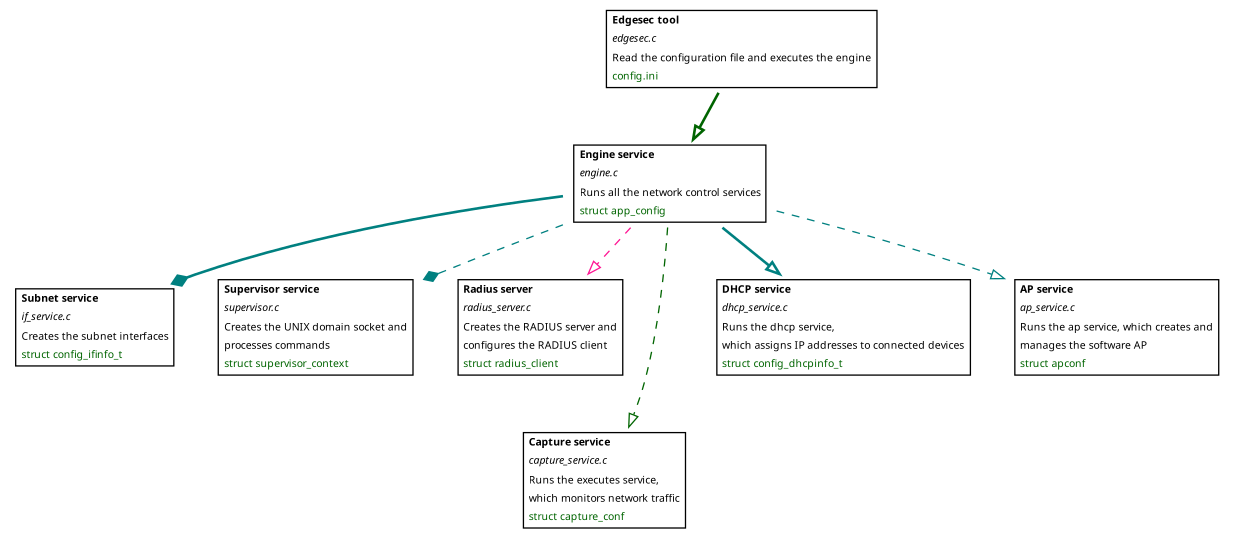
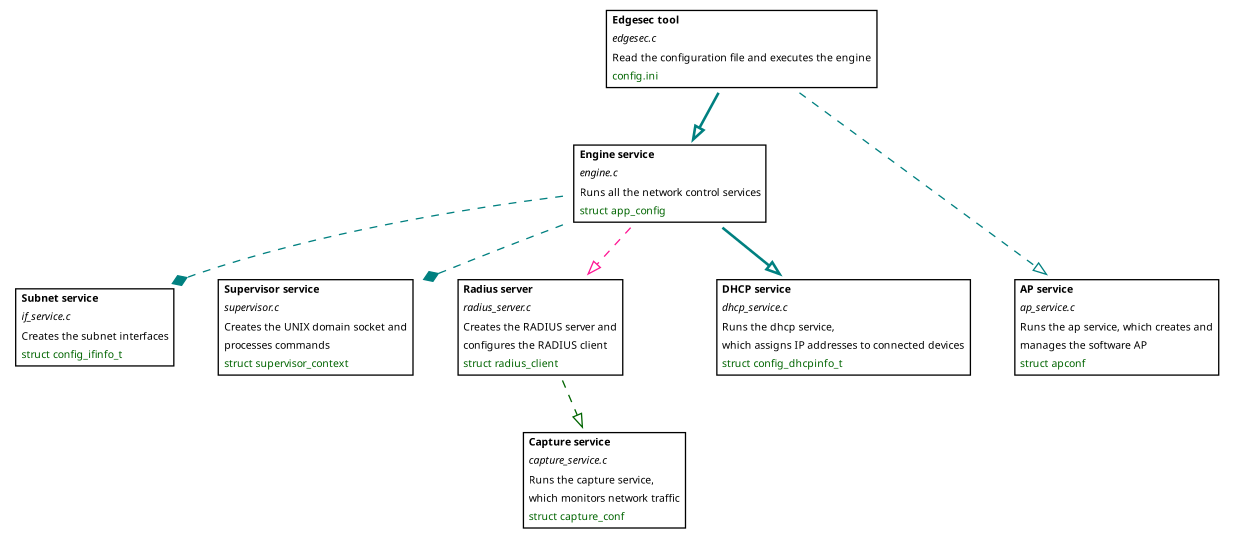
edge "Edgesec tool" -> "Engine service": color darkgreen -> teal
edge "Engine service" -> "Subnet service": style bold -> dashed
edge "Engine service" -> "AP service": now "Edgesec tool" -> "AP service"
edge "Engine service" -> "Capture service": now "Radius server" -> "Capture service"
node "Capture service": text "Runs the executes service," -> "Runs the capture service,"
